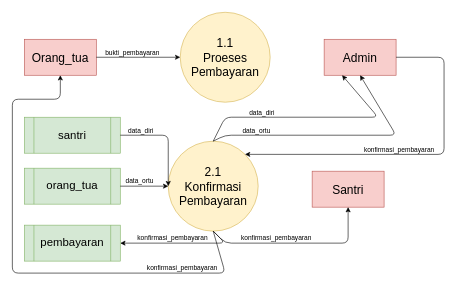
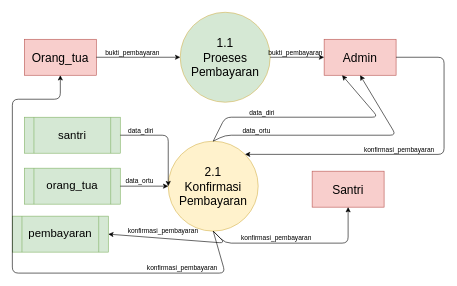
node "1.1 Proeses Pembayaran": fillcolor #fff2cc -> #d5e8d4
edge "1.1 Proeses Pembayaran" -> "Admin": added, label "bukti_pembayaran"
node "pembayaran": moved (72, 243) -> (60, 234)
